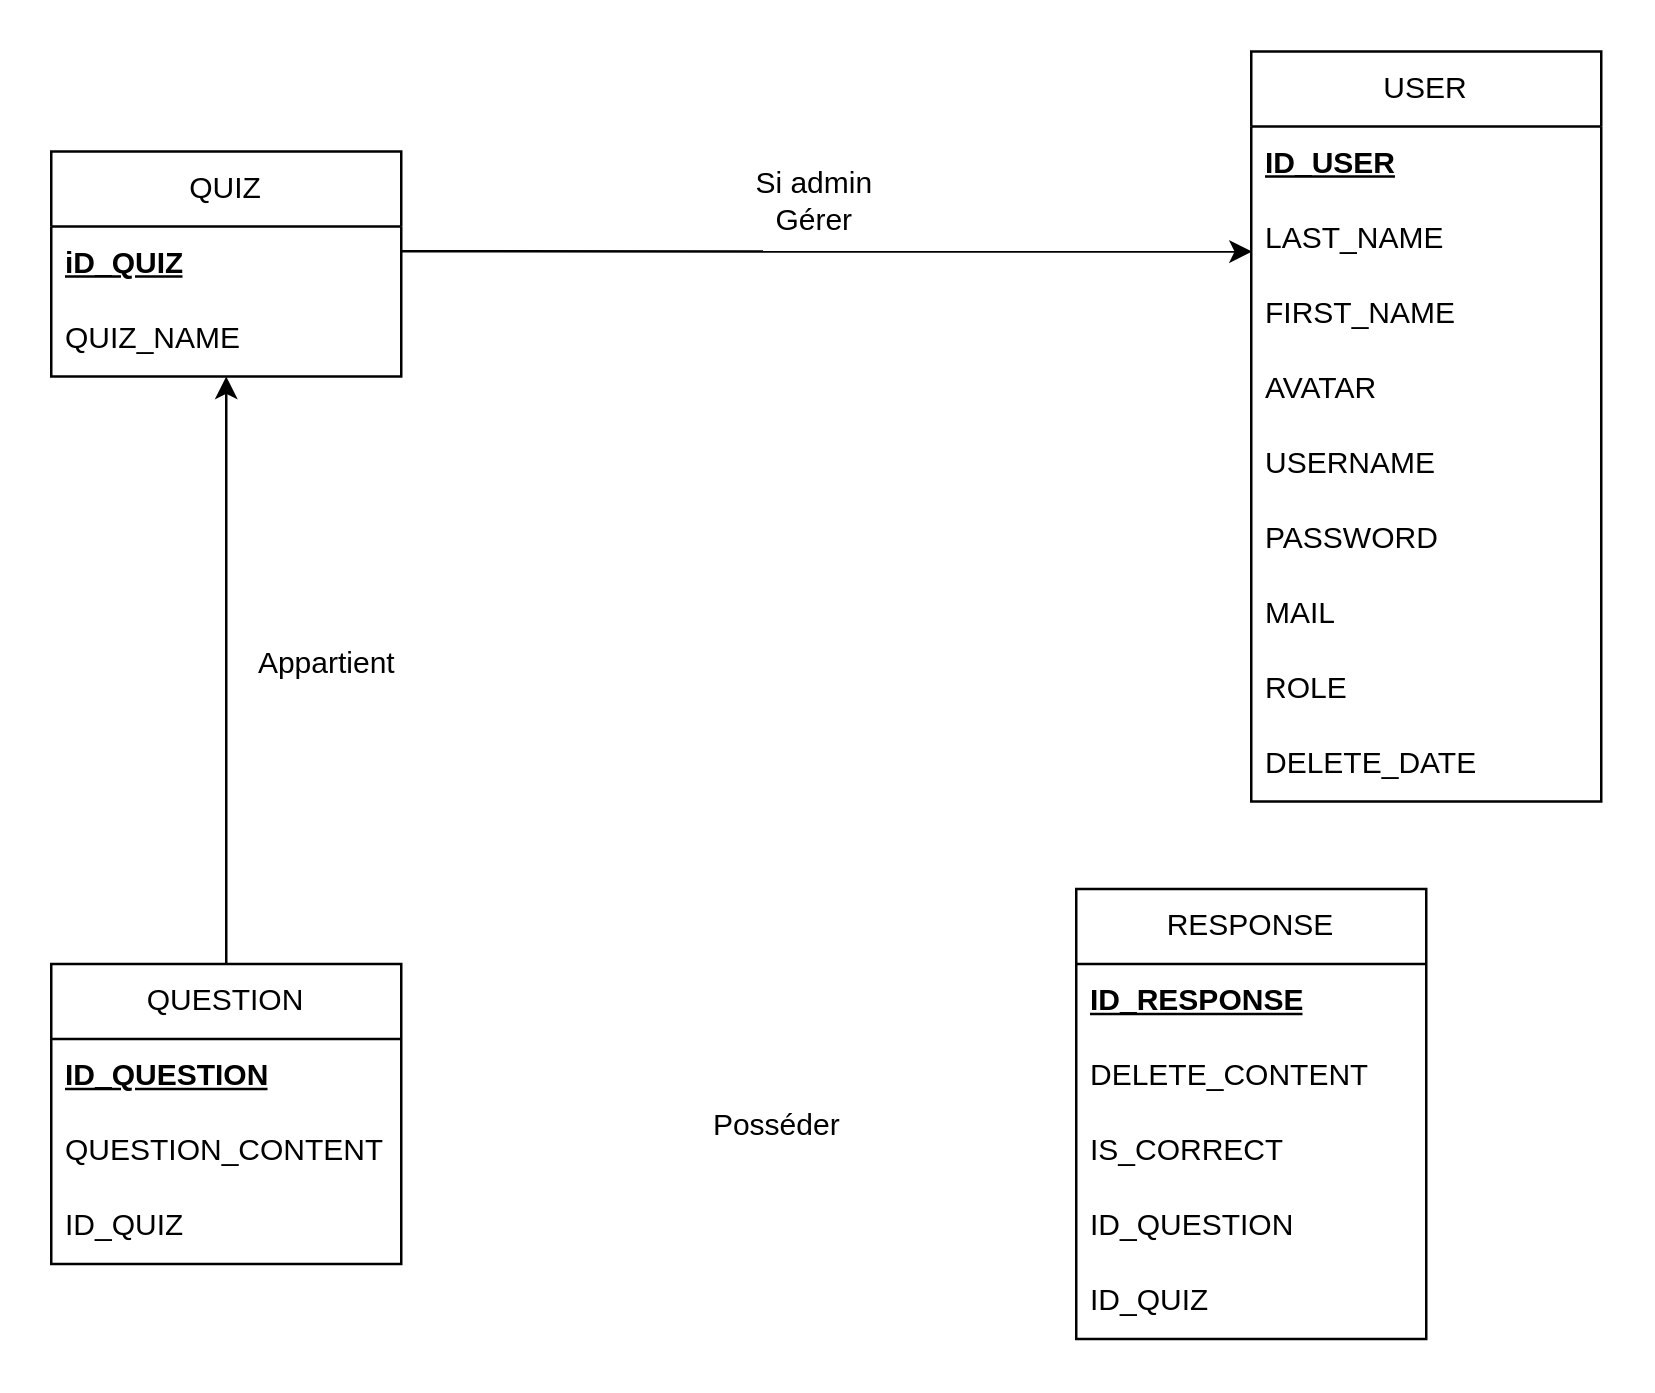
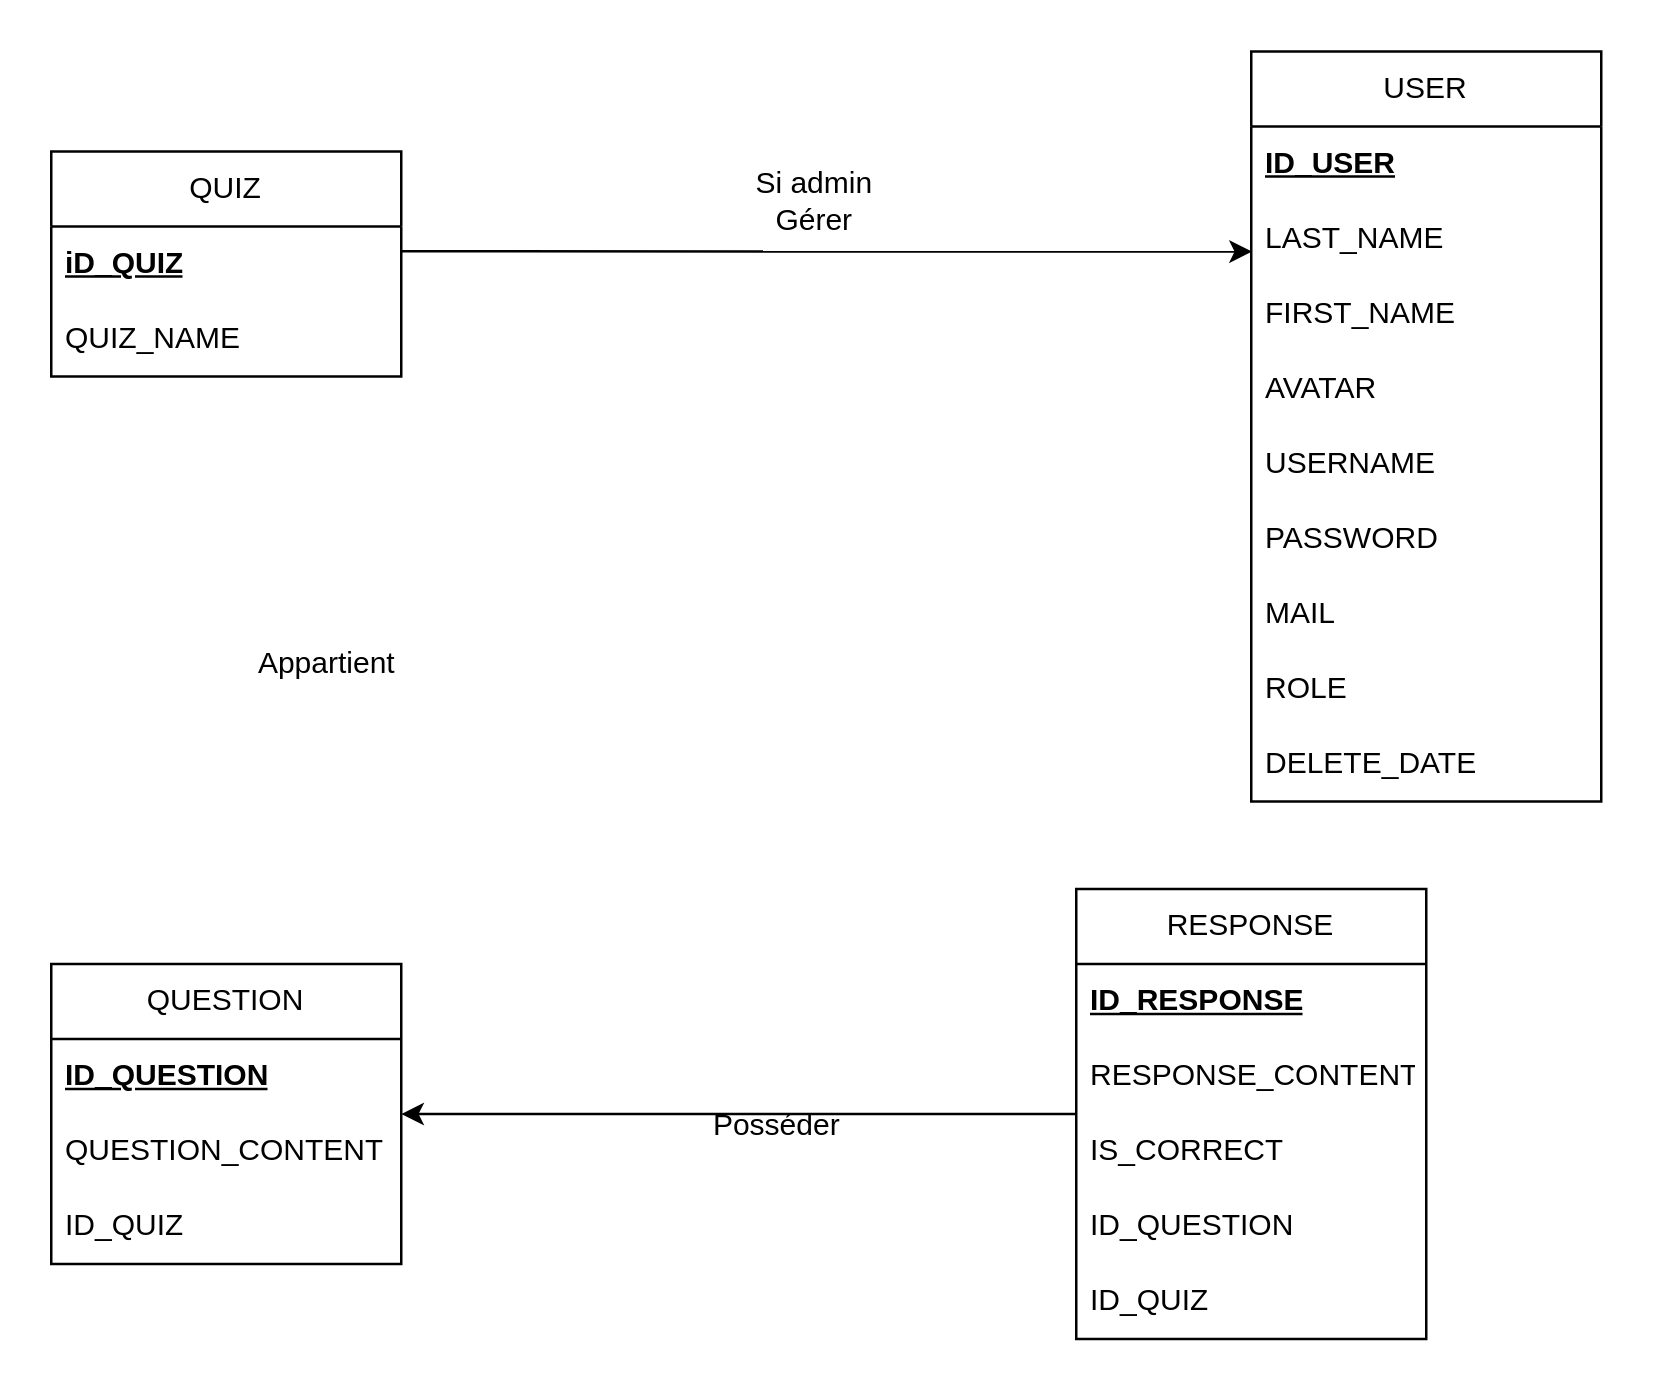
edge "QUESTION" -> "QUIZ": removed
node "DELETE_CONTENT": label "DELETE_CONTENT" -> "RESPONSE_CONTENT"
edge "RESPONSE" -> "QUESTION": added
